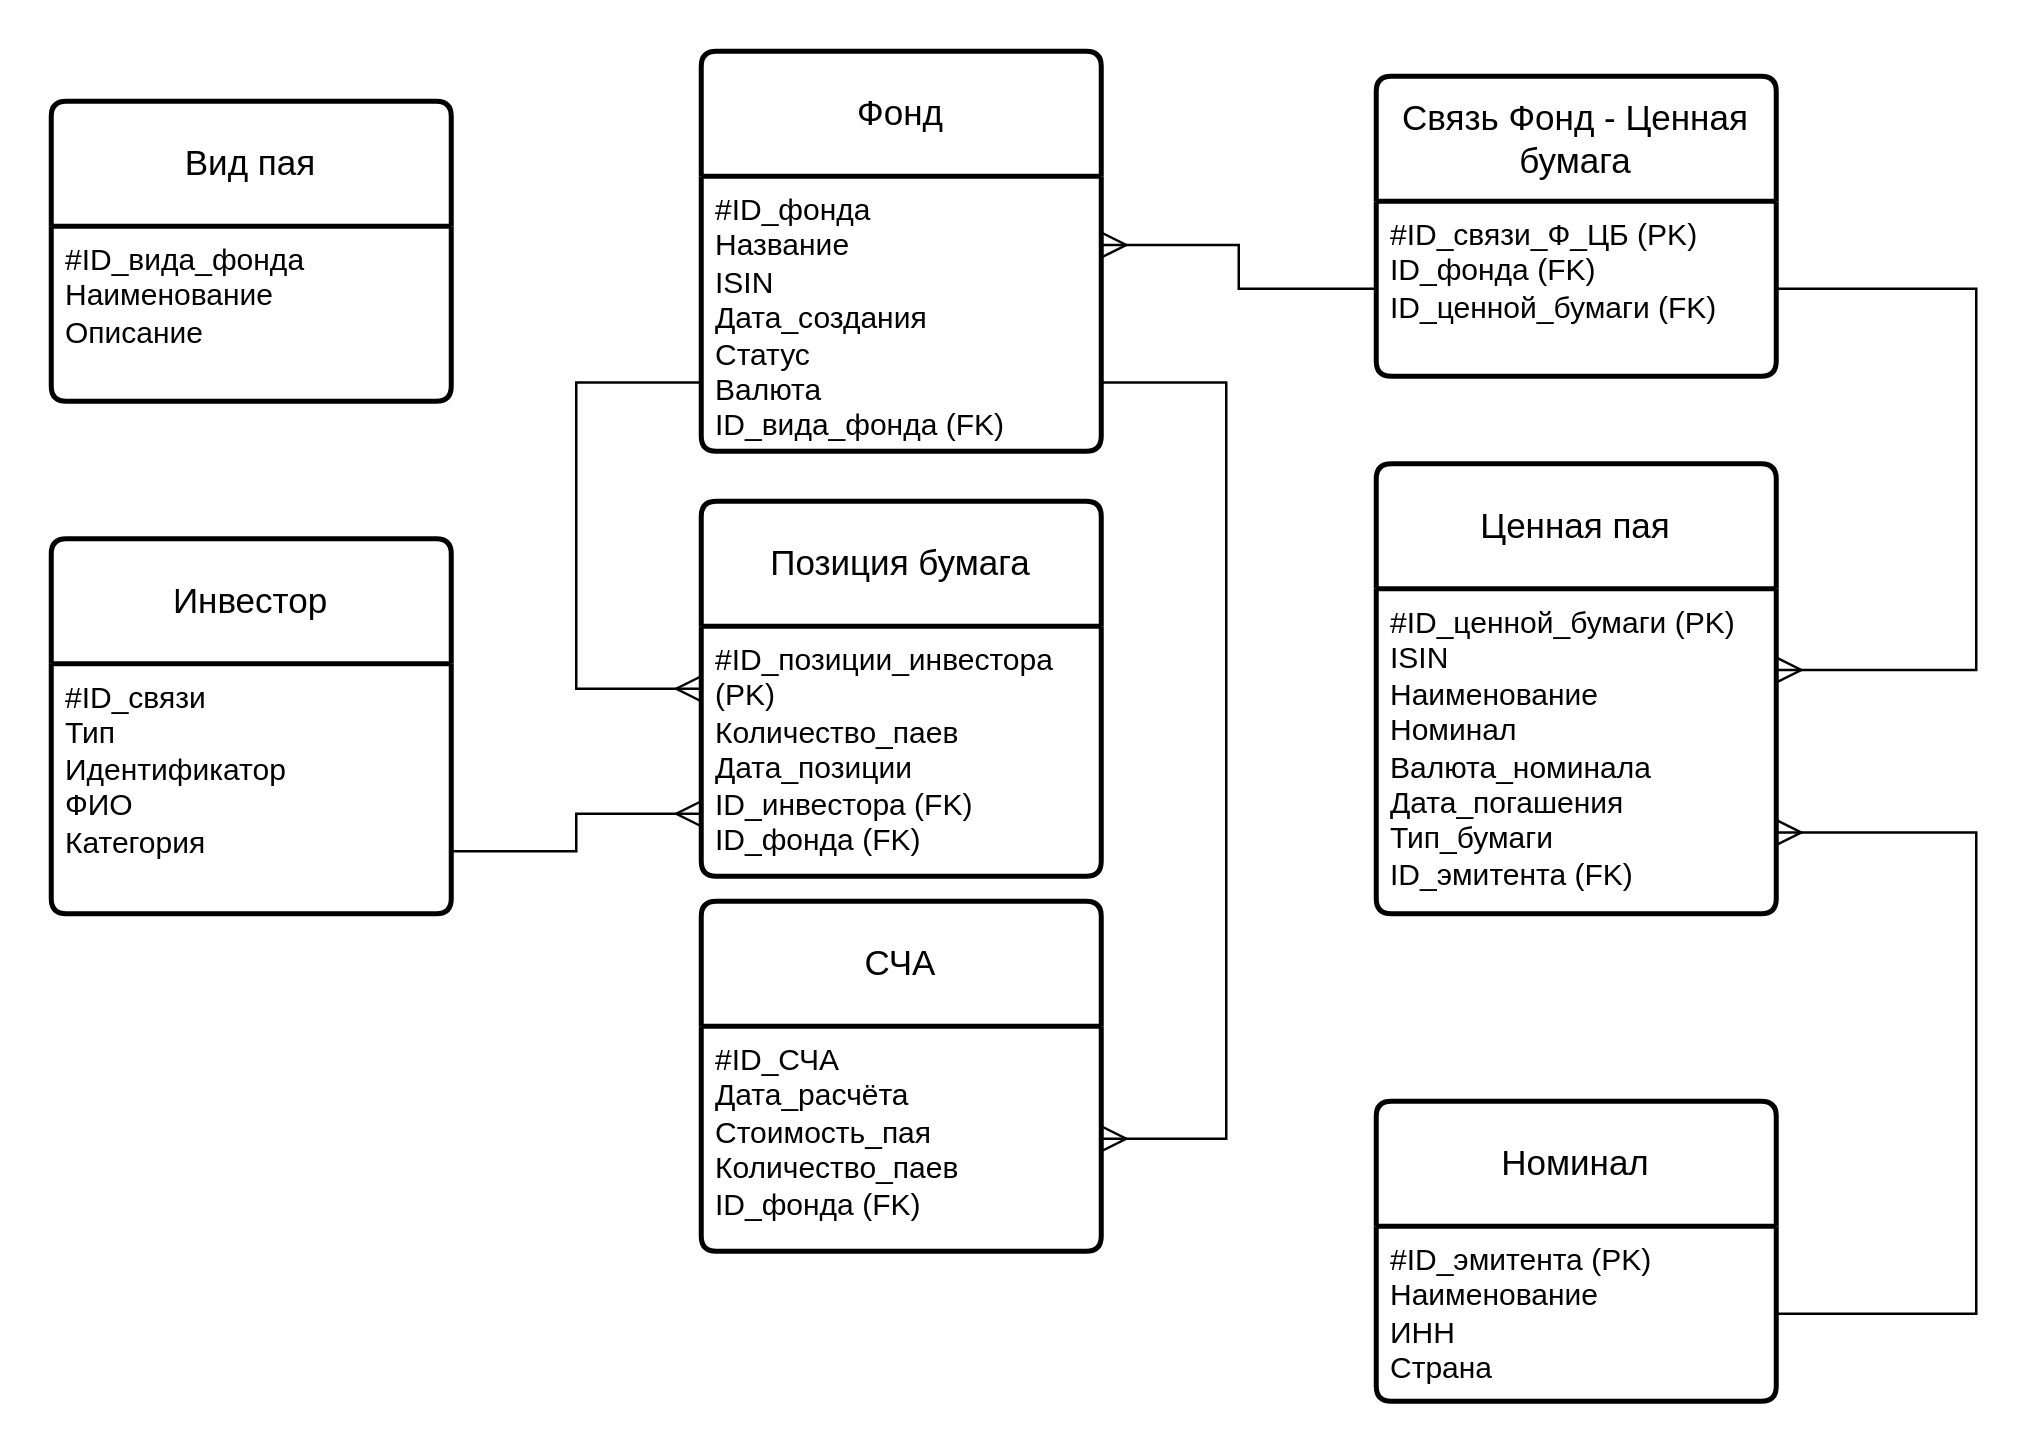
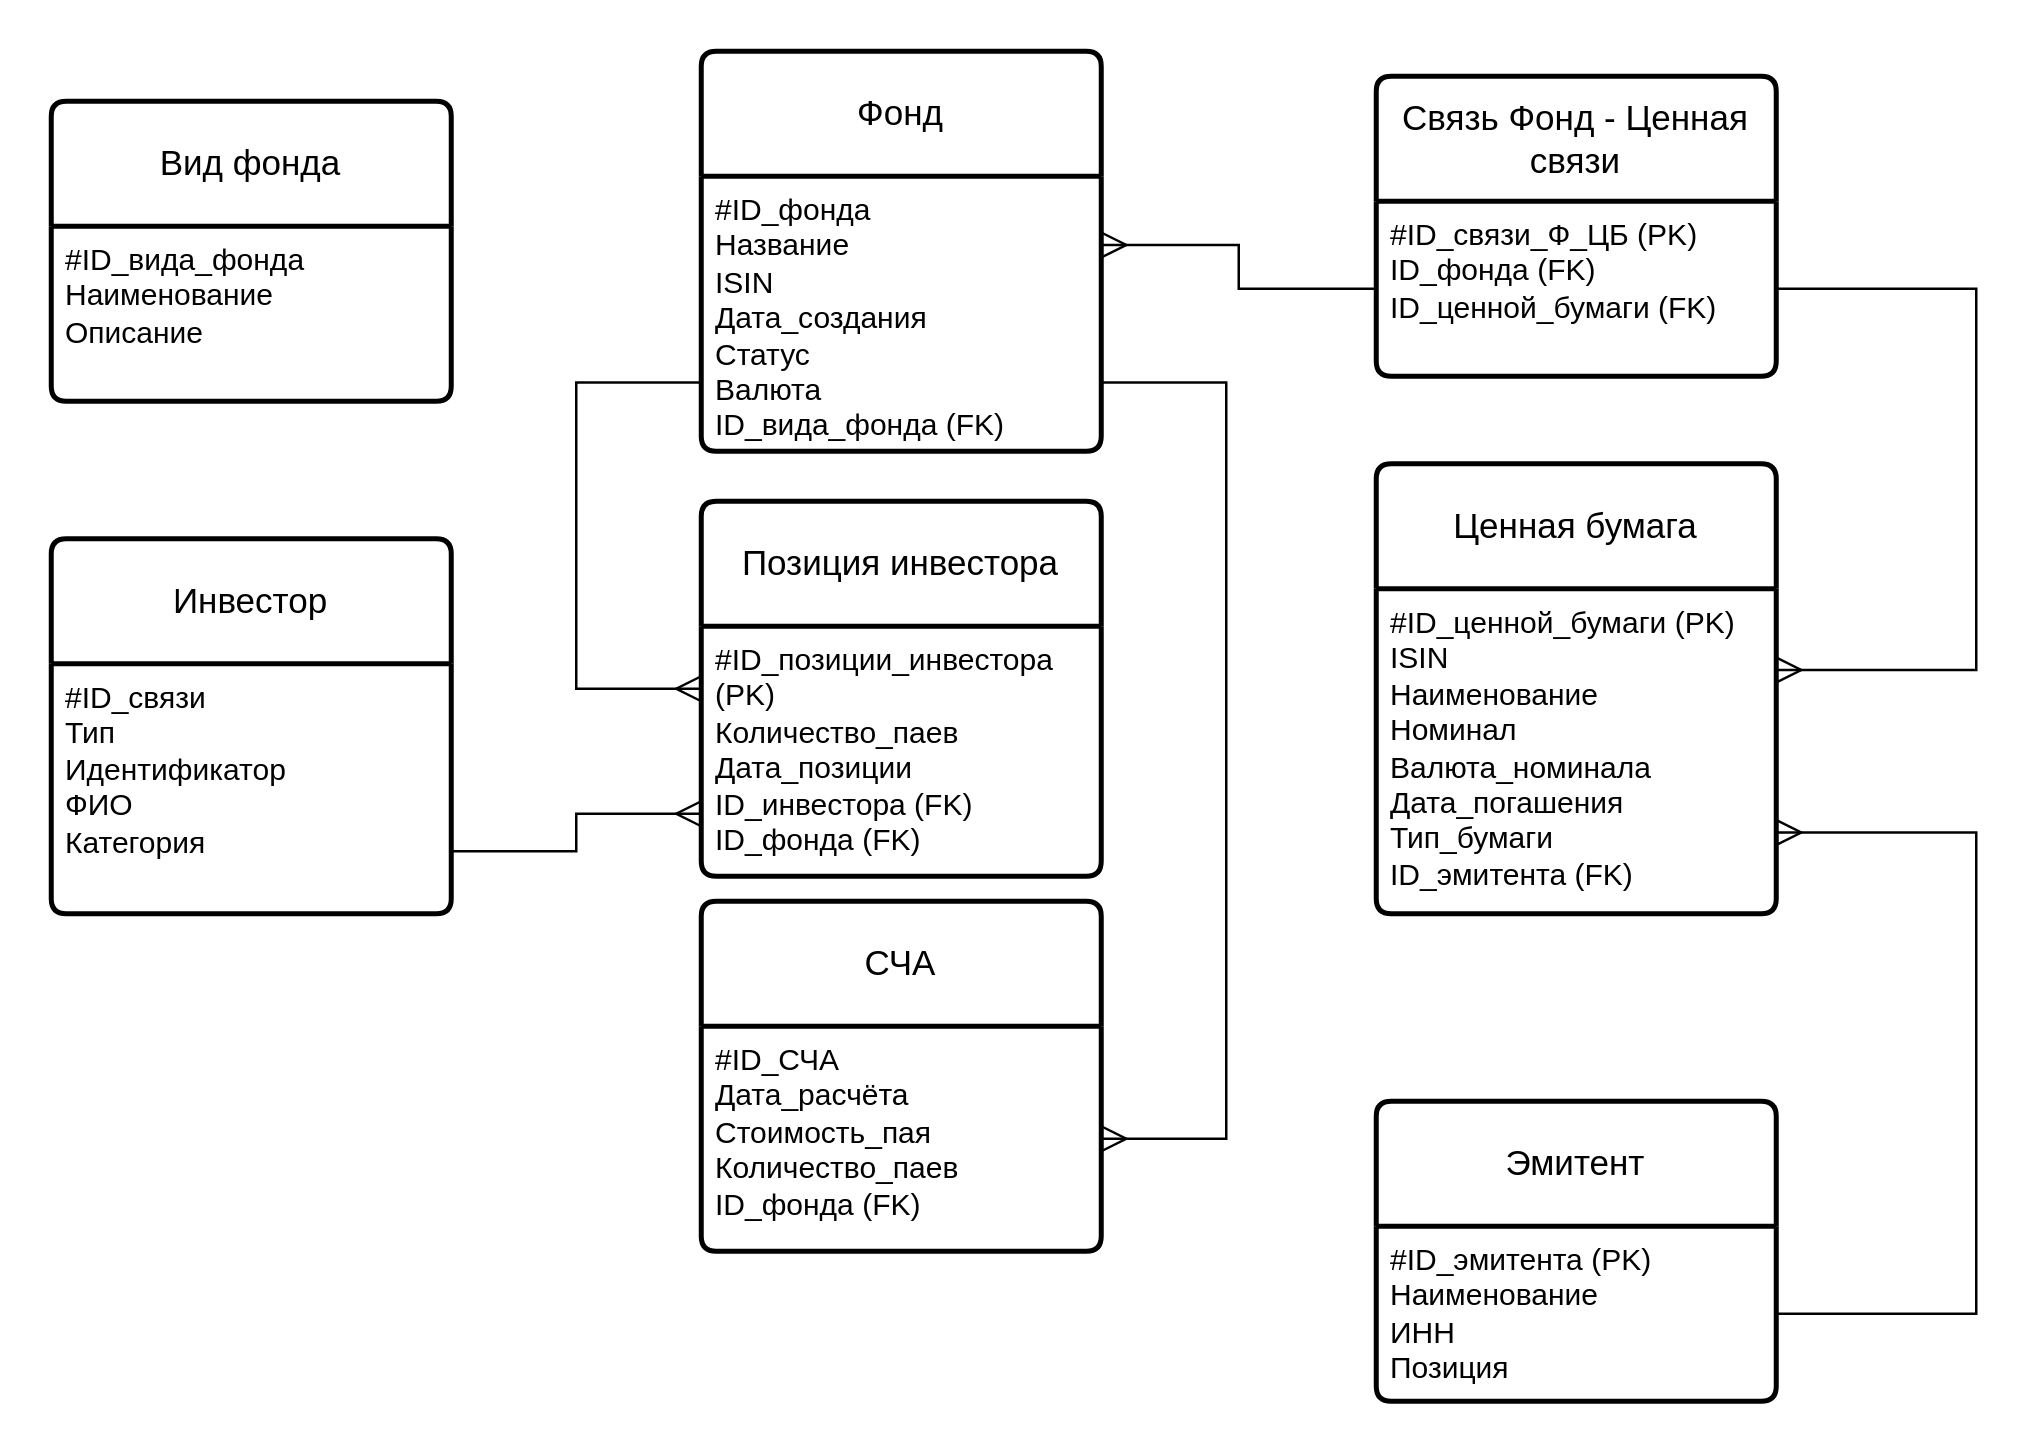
node "Связь Фонд - Ценная бумага": label "Связь Фонд - Ценная бумага" -> "Связь Фонд - Ценная связи"
node "Вид пая": label "Вид пая" -> "Вид фонда"
node "Ценная пая": label "Ценная пая" -> "Ценная бумага"
node "Позиция бумага": label "Позиция бумага" -> "Позиция инвестора"
node "Номинал": label "Номинал" -> "Эмитент"
node "#ID_эмитента (PK) Наименование ИНН Страна": label "#ID_эмитента (PK) Наименование ИНН Страна" -> "#ID_эмитента (PK) Наименование ИНН Позиция"
